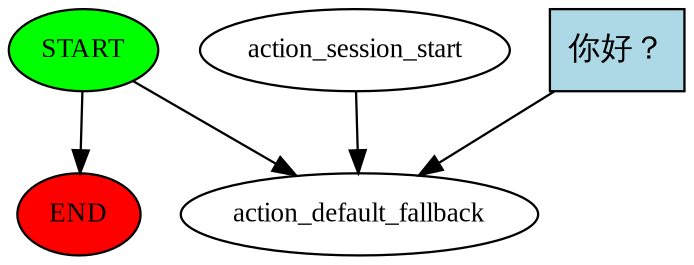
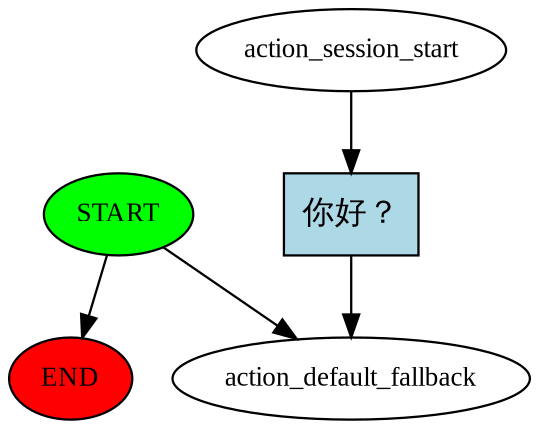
edge "action_session_start" -> "action_default_fallback": now "action_session_start" -> "你好？"
